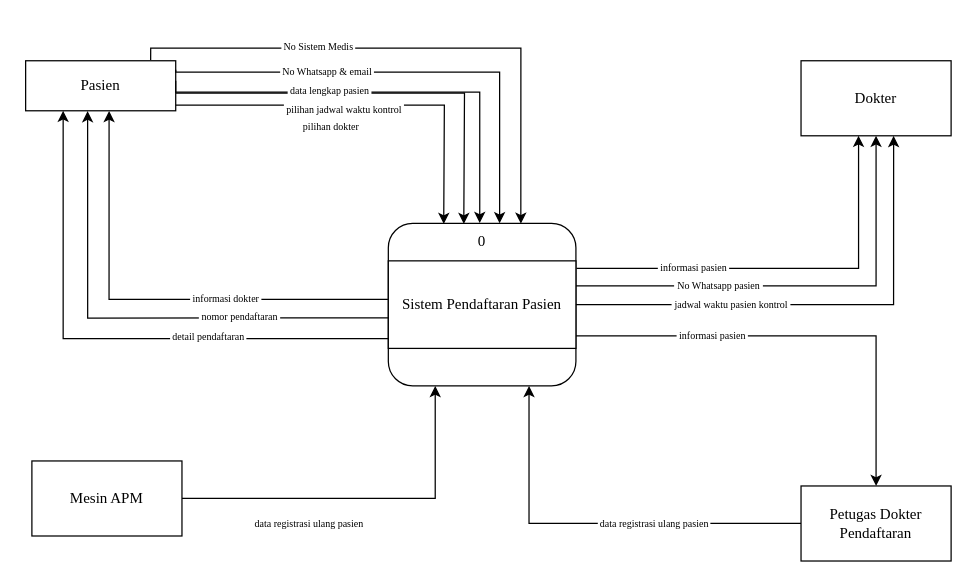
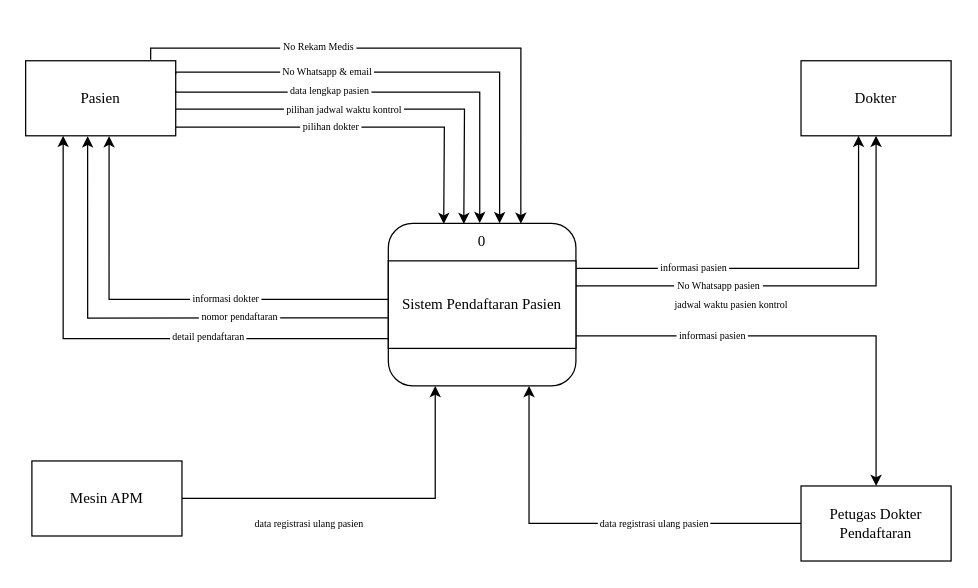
node "No Sistem Medis": label "No Sistem Medis" -> "No Rekam Medis"
node "Pasien": size 150x50 -> 150x75
edge "Sistem Pendaftaran Pasien" -> "Dokter": removed
